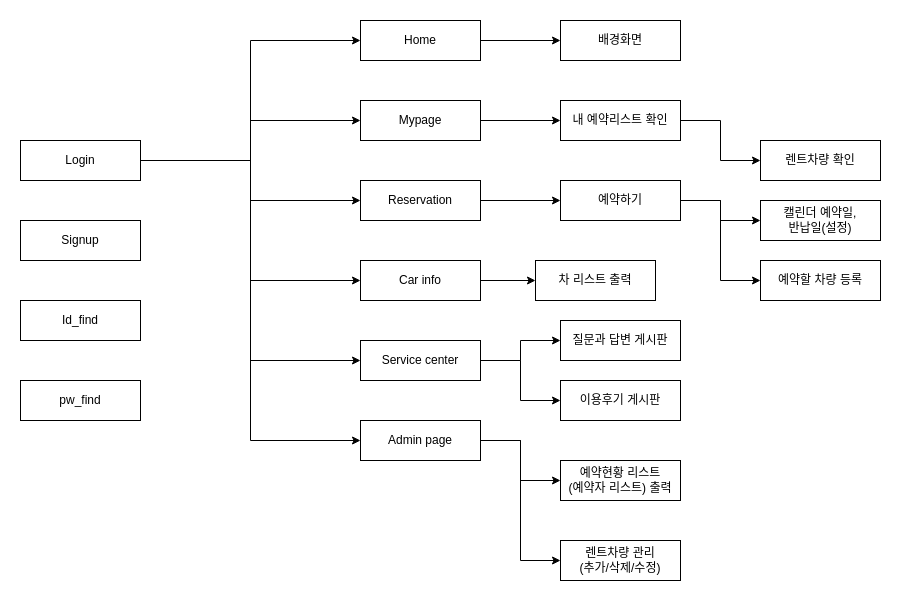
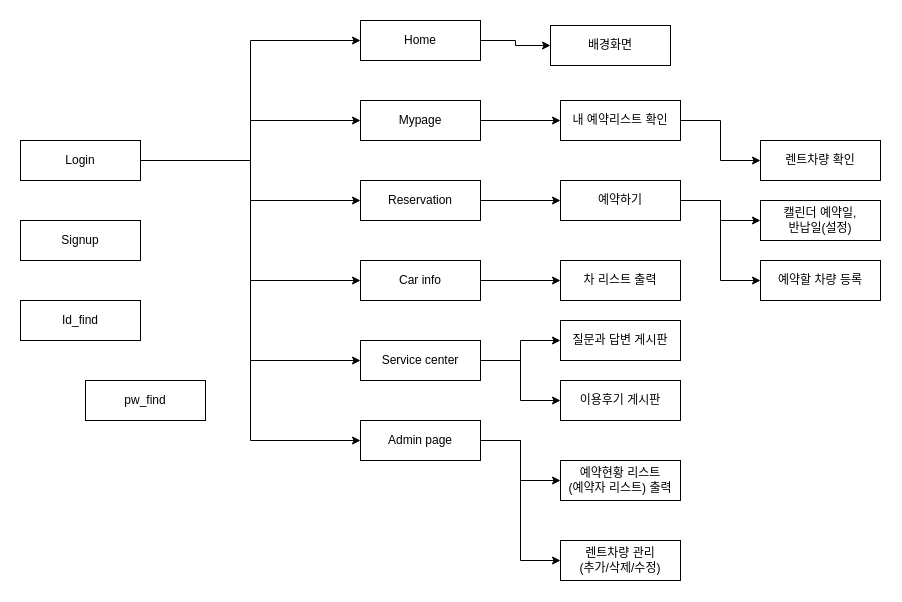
node "배경화면": moved (621, 41) -> (611, 46)
node "차 리스트 출력": moved (596, 281) -> (621, 281)
node "pw_find": moved (81, 401) -> (146, 401)
